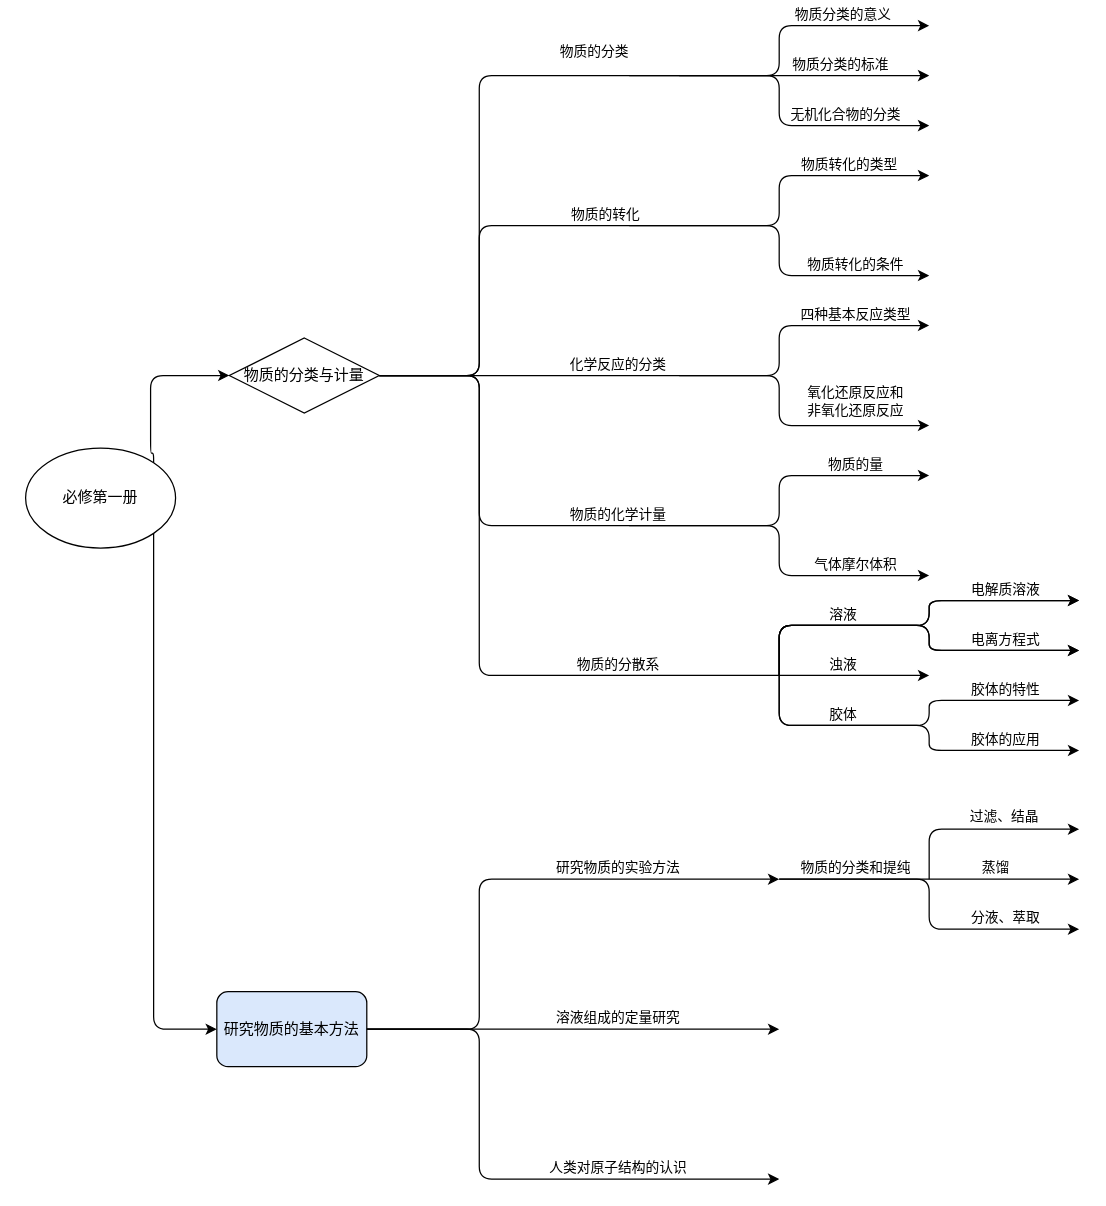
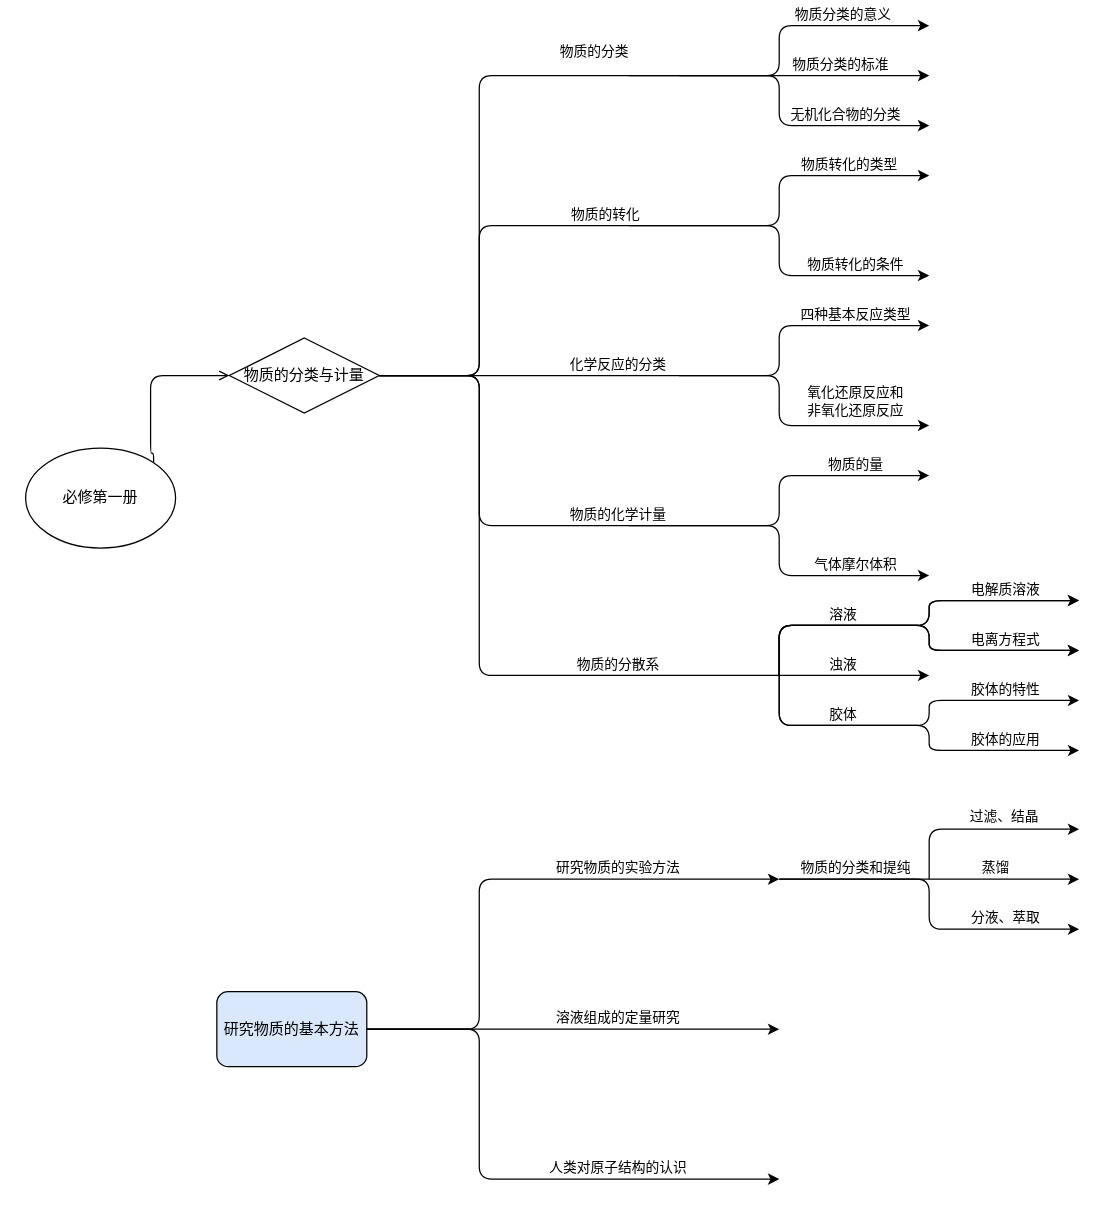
edge "必修第一册" -> "物质的分类与计量": arrowhead classic -> open
edge "必修第一册" -> "研究物质的基本方法": removed
